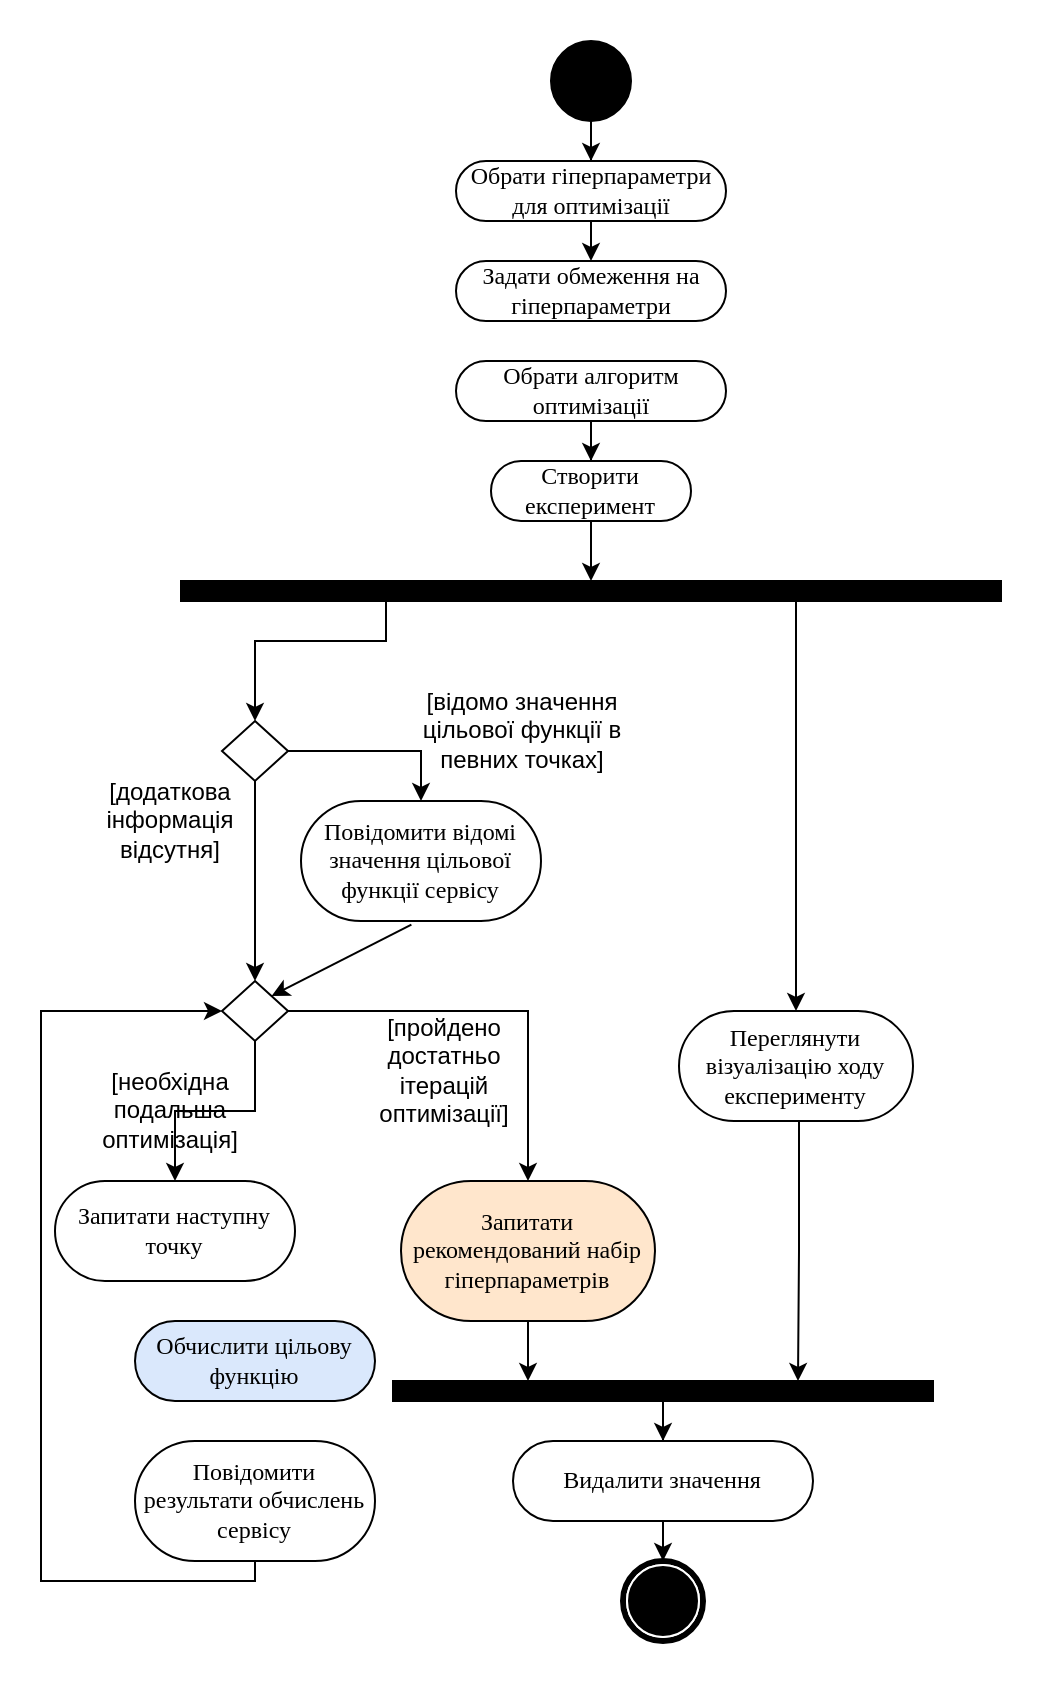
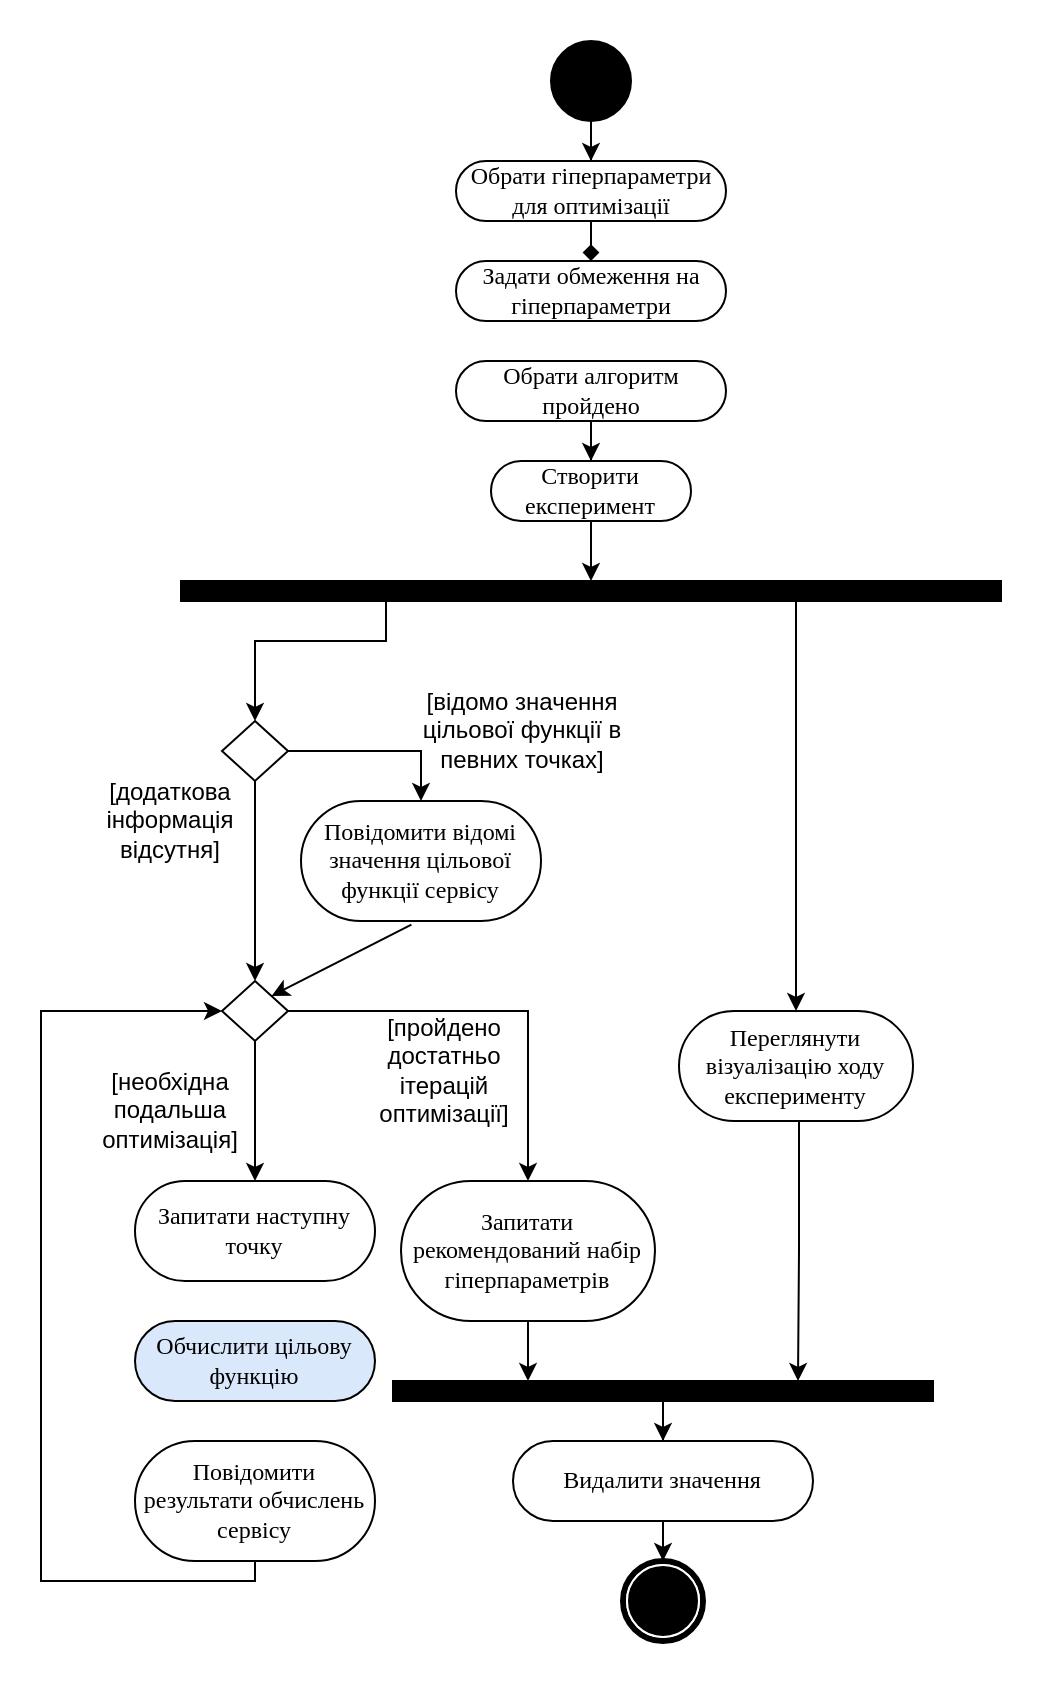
edge "Обрати гіперпараметри для оптимізації" -> "Задати обмеження на гіперпараметри": arrowhead classic -> diamond
node "Обрати алгоритм оптимізації": label "Обрати алгоритм оптимізації" -> "Обрати алгоритм пройдено"
node "Запитати наступну точку": moved (175, 1231) -> (255, 1231)
node "Запитати рекомендований набір гіперпараметрів": fillcolor #ffe6cc -> #ffffff
